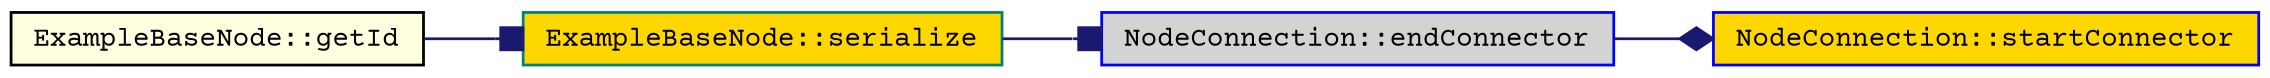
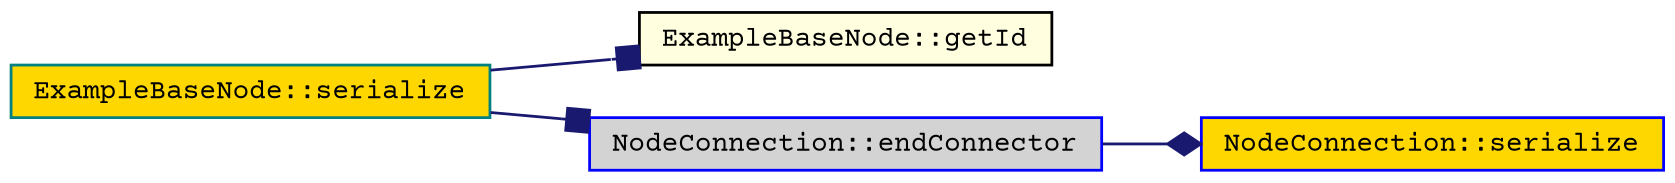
edge "ExampleBaseNode::getId" -> "ExampleBaseNode::serialize": reversed
node "NodeConnection::startConnector": label "NodeConnection::startConnector" -> "NodeConnection::serialize"
